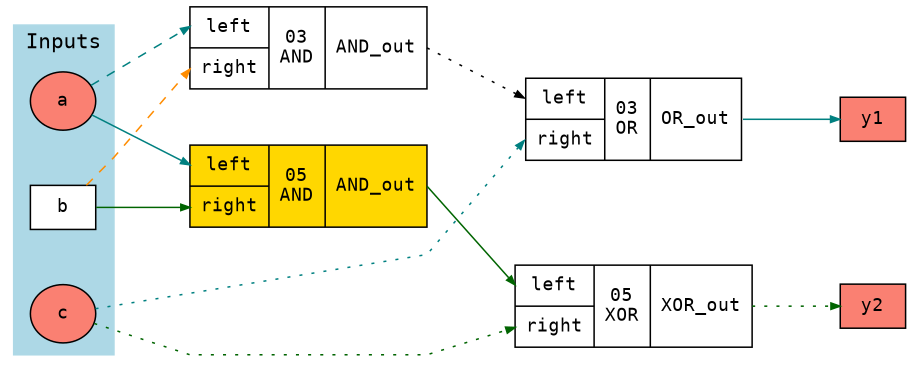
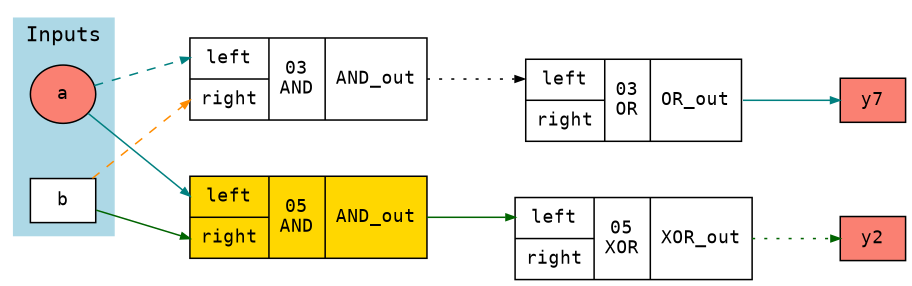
node "y1": label "y1" -> "y7"
node "c": removed
